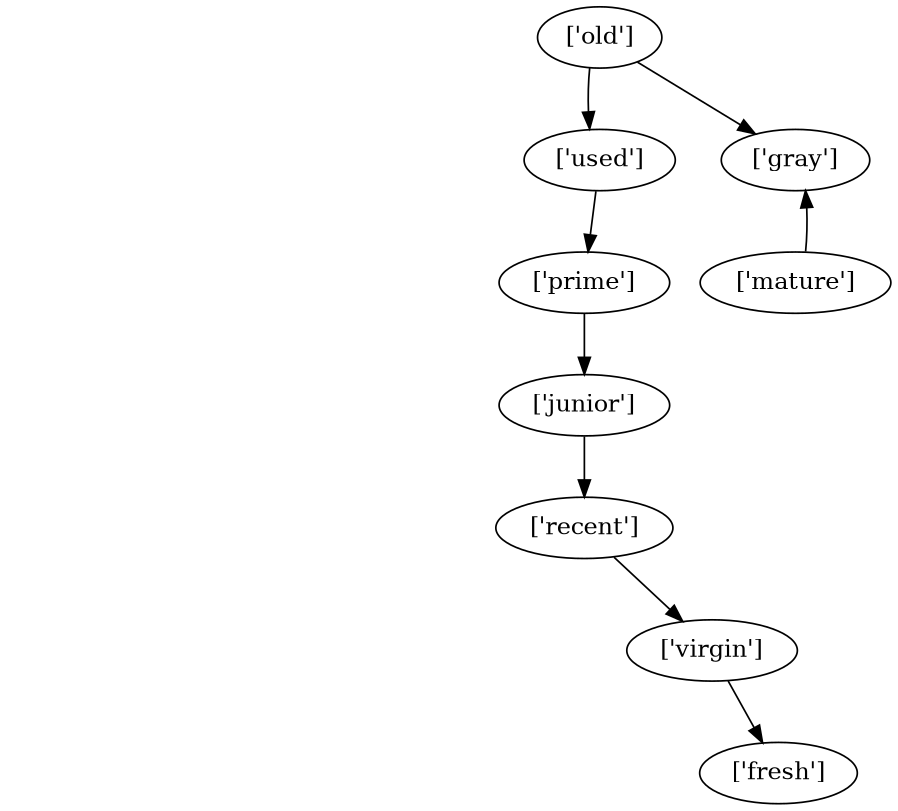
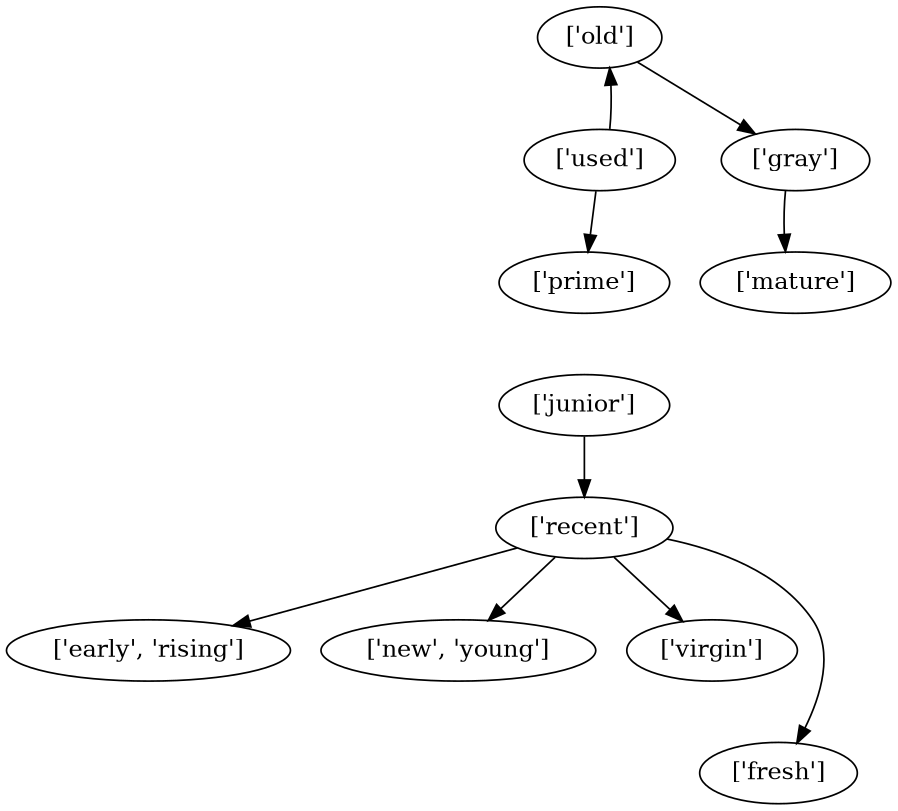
edge "['old']" -> "['used']": reversed
edge "['mature']" -> "['gray']": reversed
edge "['prime']" -> "['junior']": removed
node "['early', 'rising']": added
node "['new', 'young']": added
edge "['virgin']" -> "['fresh']": now "['recent']" -> "['fresh']"
